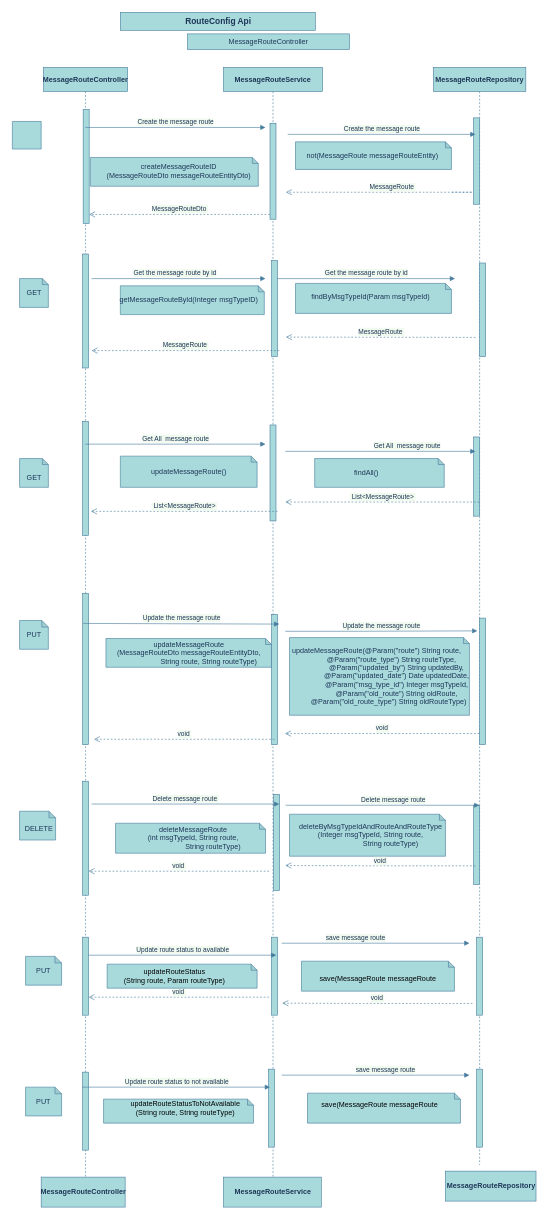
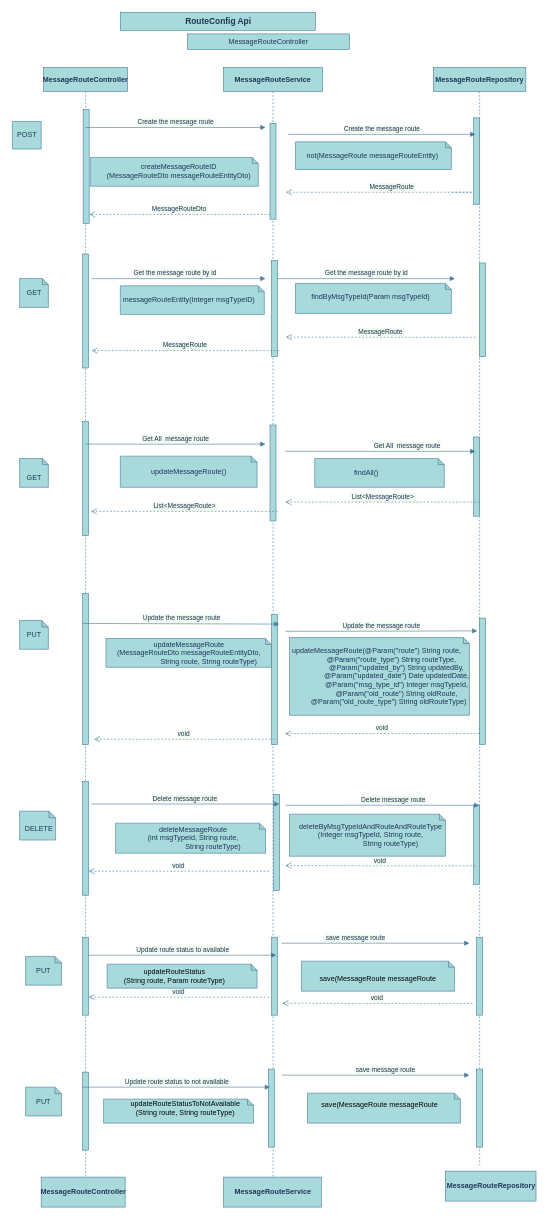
node "POST": added
node "getMessageRouteById(Integer msgTypeID)": label "getMessageRouteById(Integer msgTypeID)" -> "messageRouteEntity(Integer msgTypeID)"
